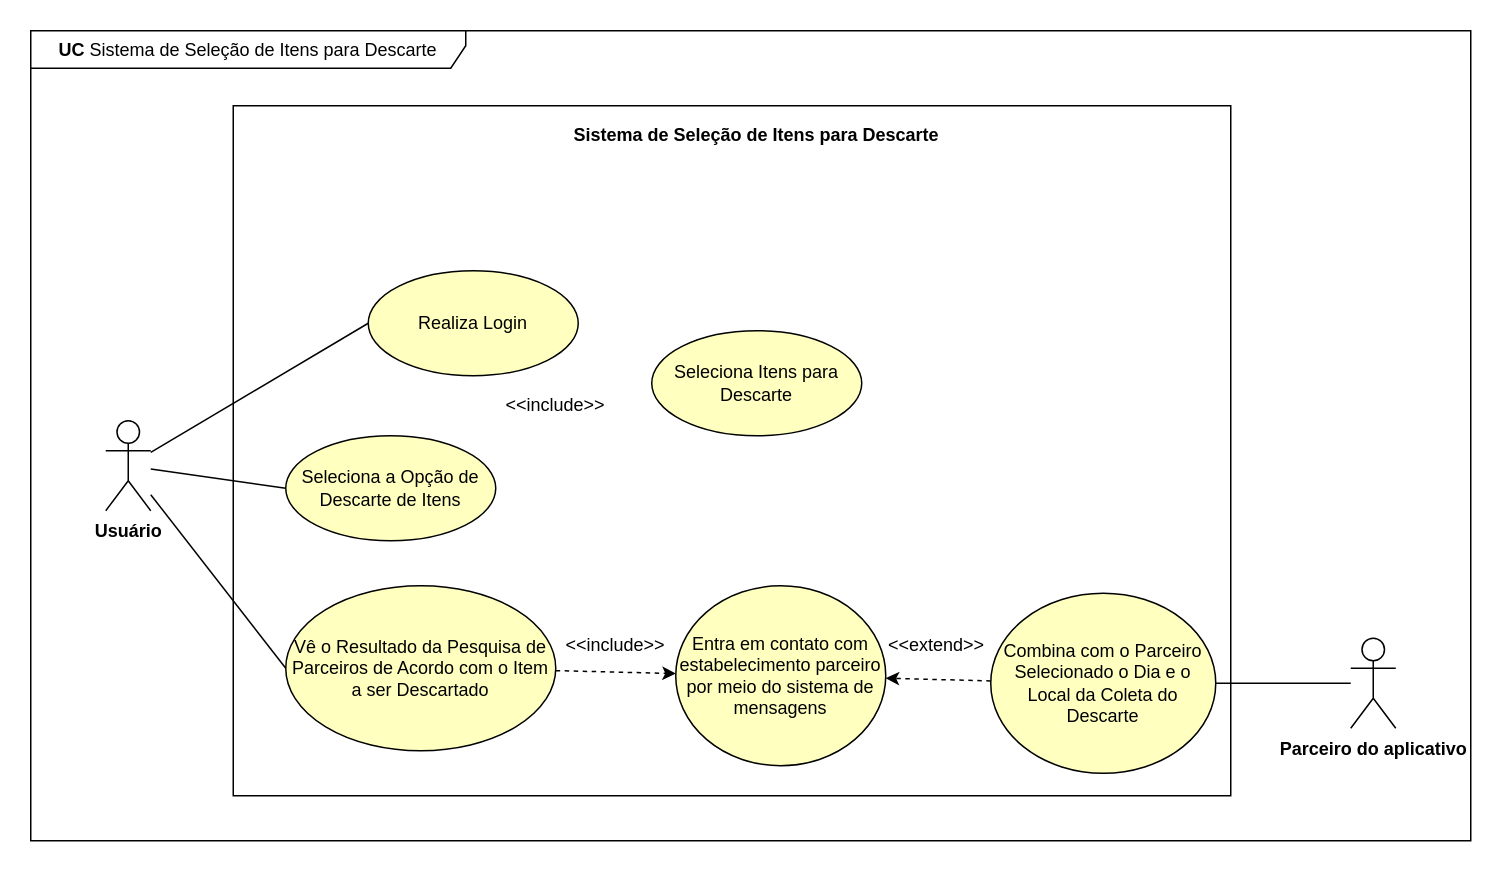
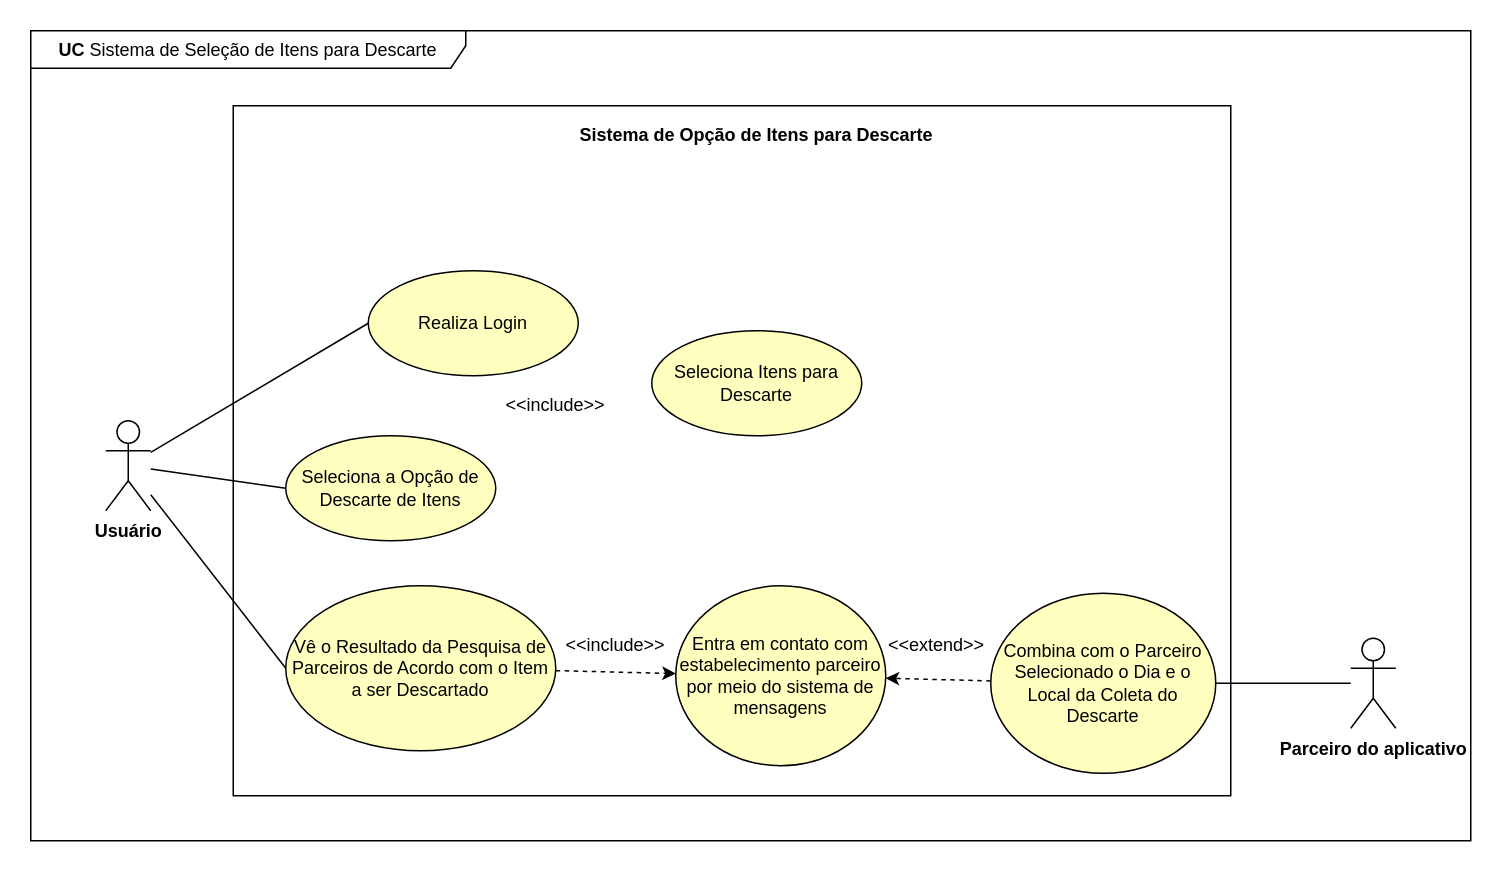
node "Sistema de Seleção de Itens para Descarte": label "Sistema de Seleção de Itens para Descarte" -> "Sistema de Opção de Itens para Descarte"
